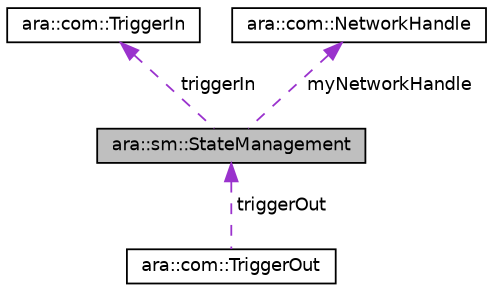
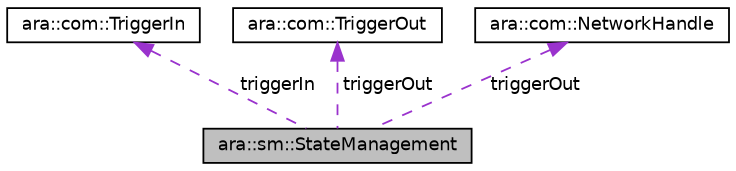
edge "ara::sm::StateManagement" -> "ara::com::NetworkHandle": label " myNetworkHandle" -> " triggerOut"
edge "ara::com::TriggerOut" -> "ara::sm::StateManagement": reversed
